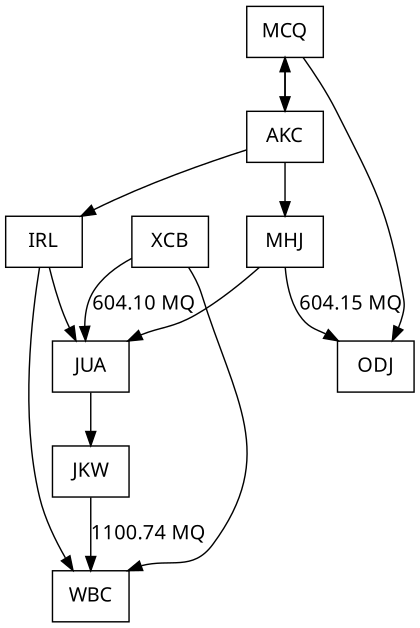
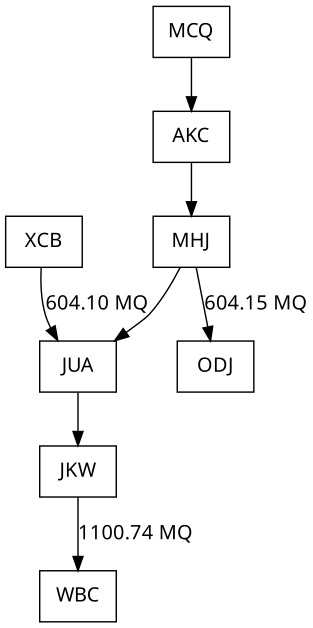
edge "AKC" -> "MCQ": removed
edge "MCQ" -> "ODJ": removed
node "IRL": removed
edge "XCB" -> "WBC": removed
